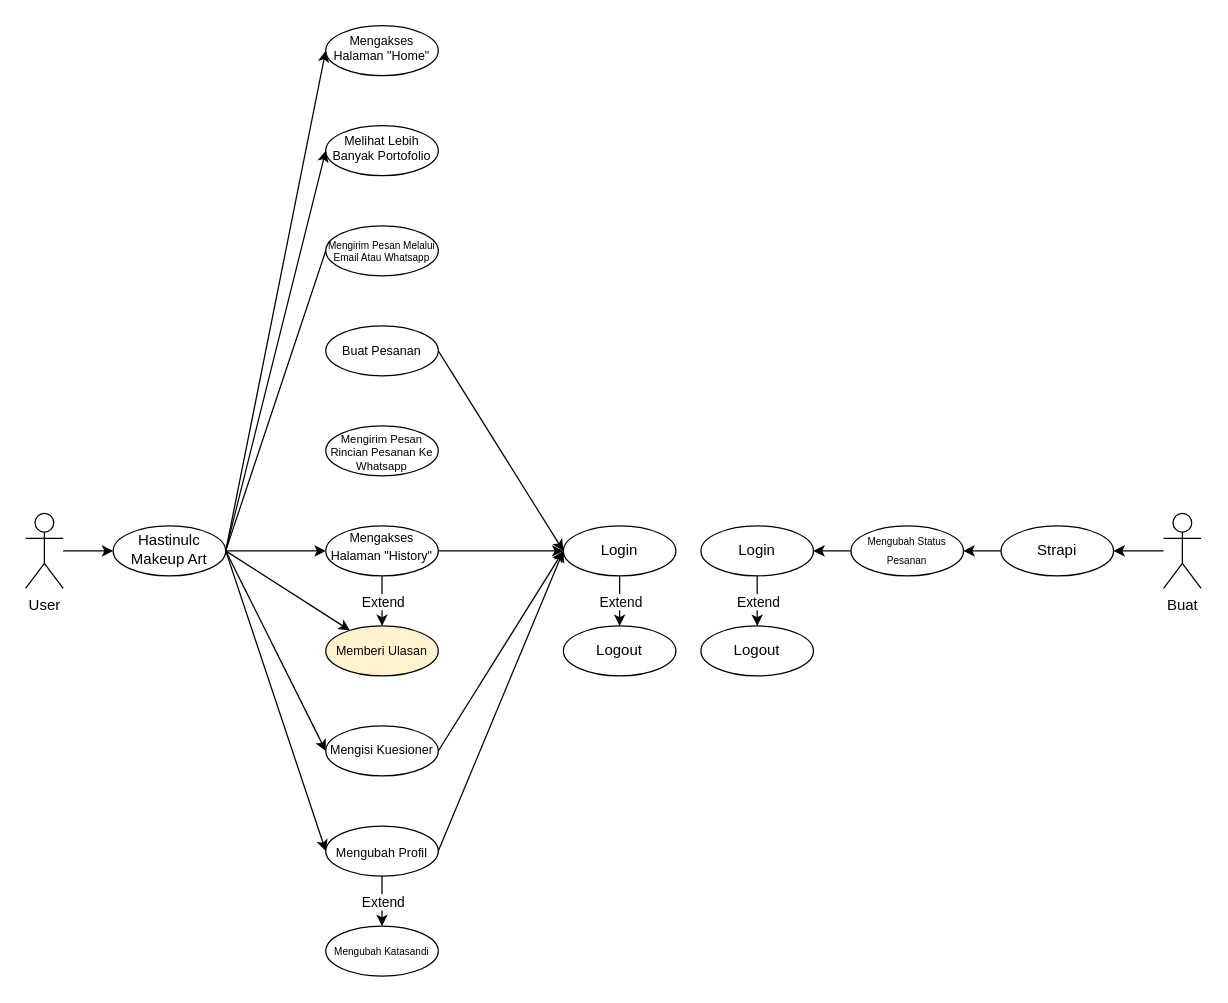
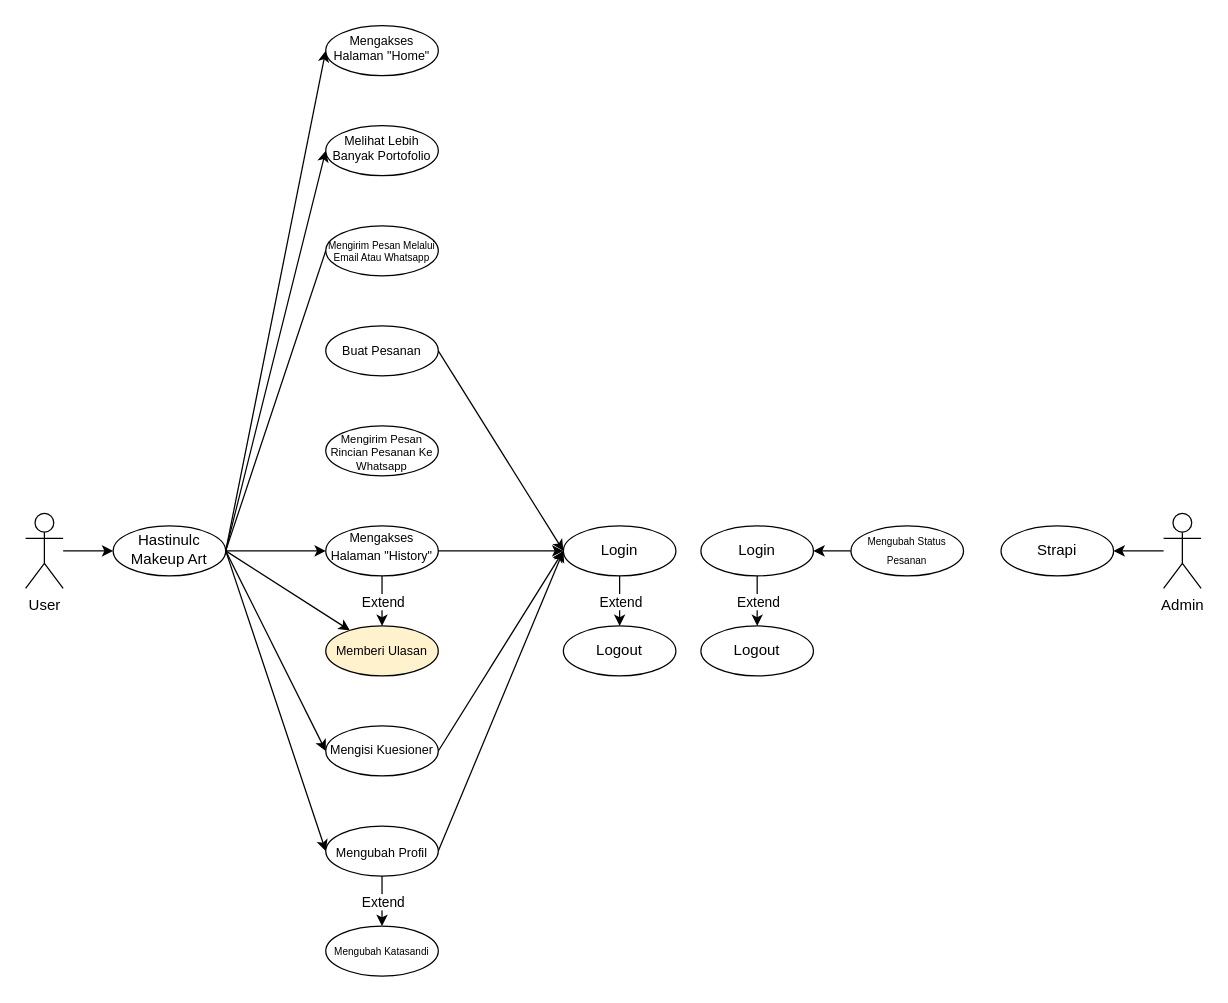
edge "Strapi" -> "Mengubah Status Pesanan": removed
node "Buat": label "Buat" -> "Admin"
